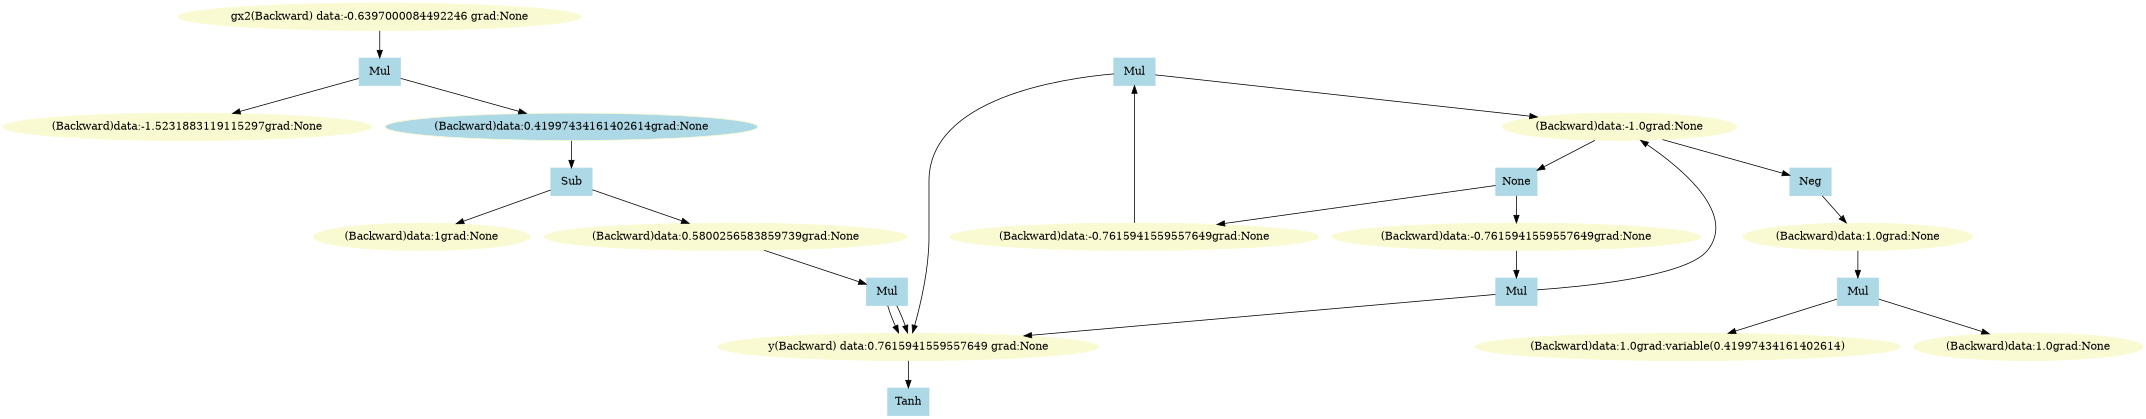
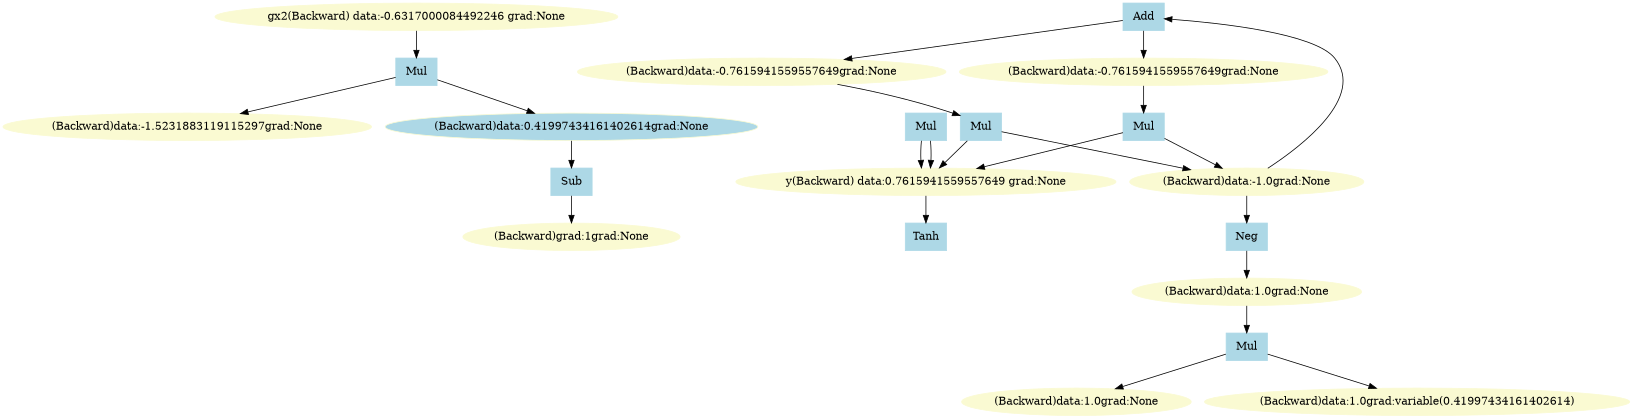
node "gx2(Backward) data:-0.6397000084492246 grad:None": label "gx2(Backward) data:-0.6397000084492246 grad:None" -> "gx2(Backward) data:-0.6317000084492246 grad:None"
node "None": label "None" -> "Add"
node "(Backward)data:1grad:None": label "(Backward)data:1grad:None" -> "(Backward)grad:1grad:None"
node "(Backward)data:0.5800256583859739grad:None": removed
